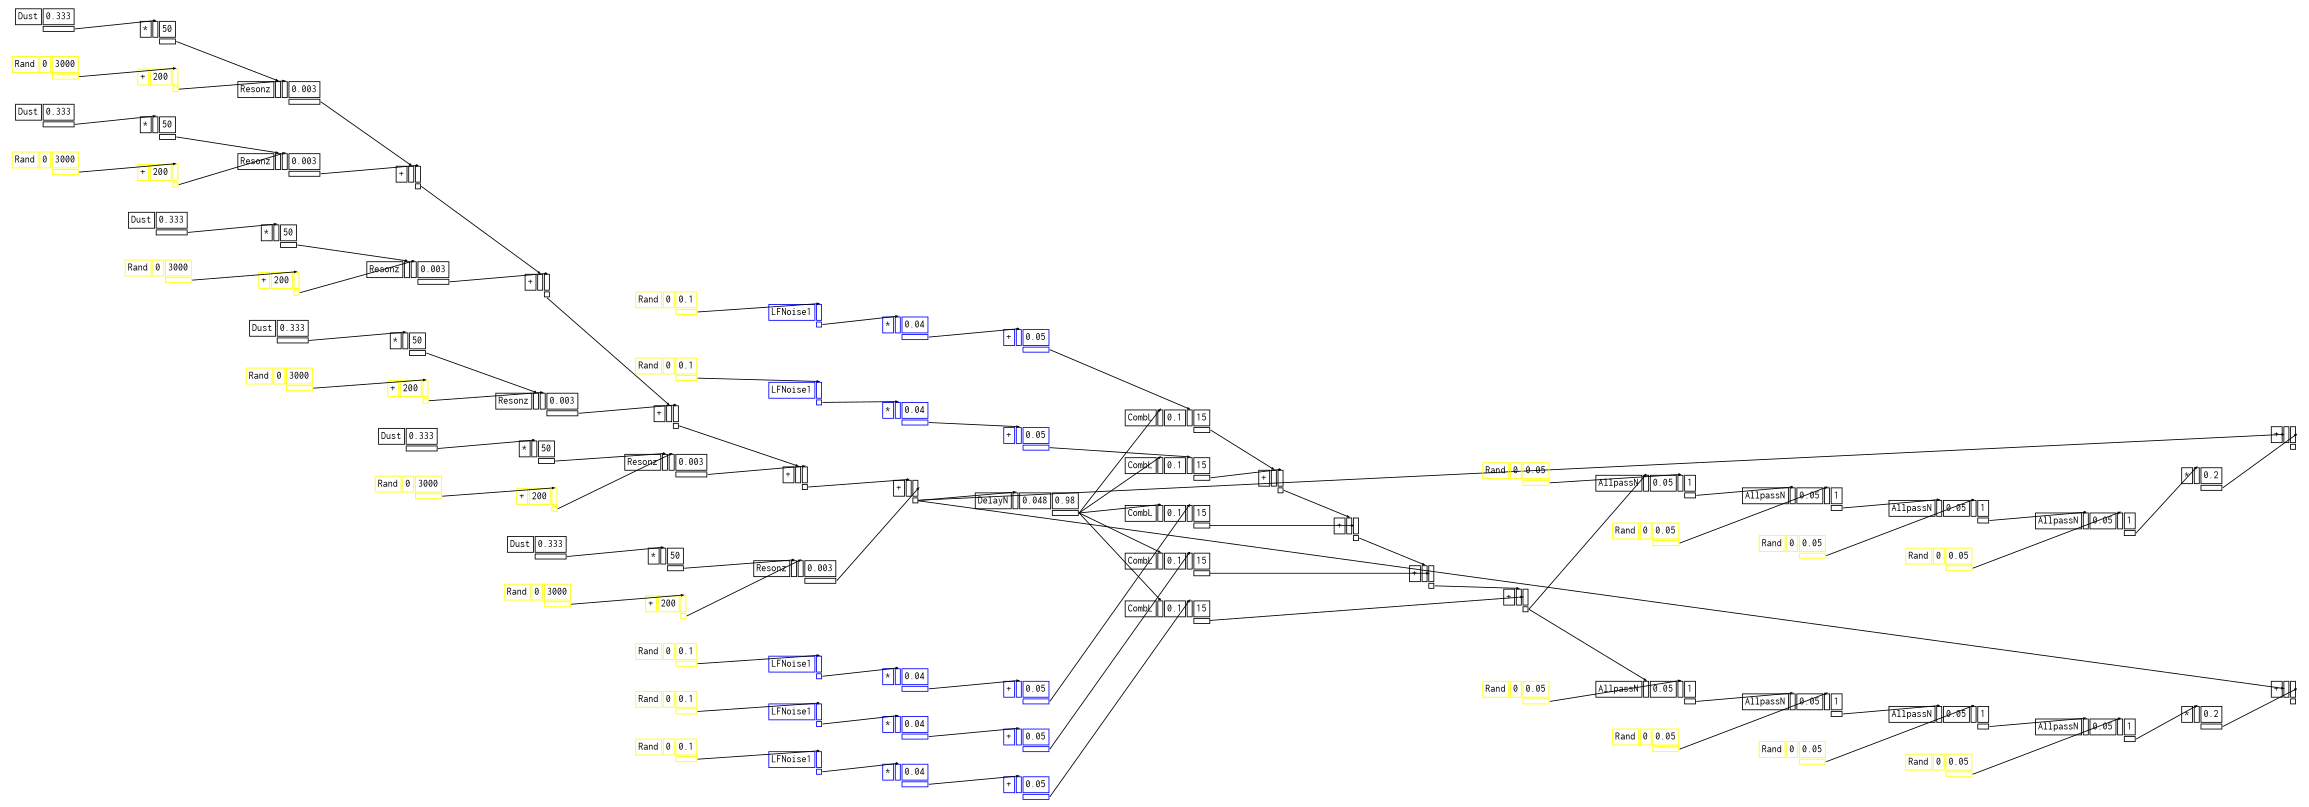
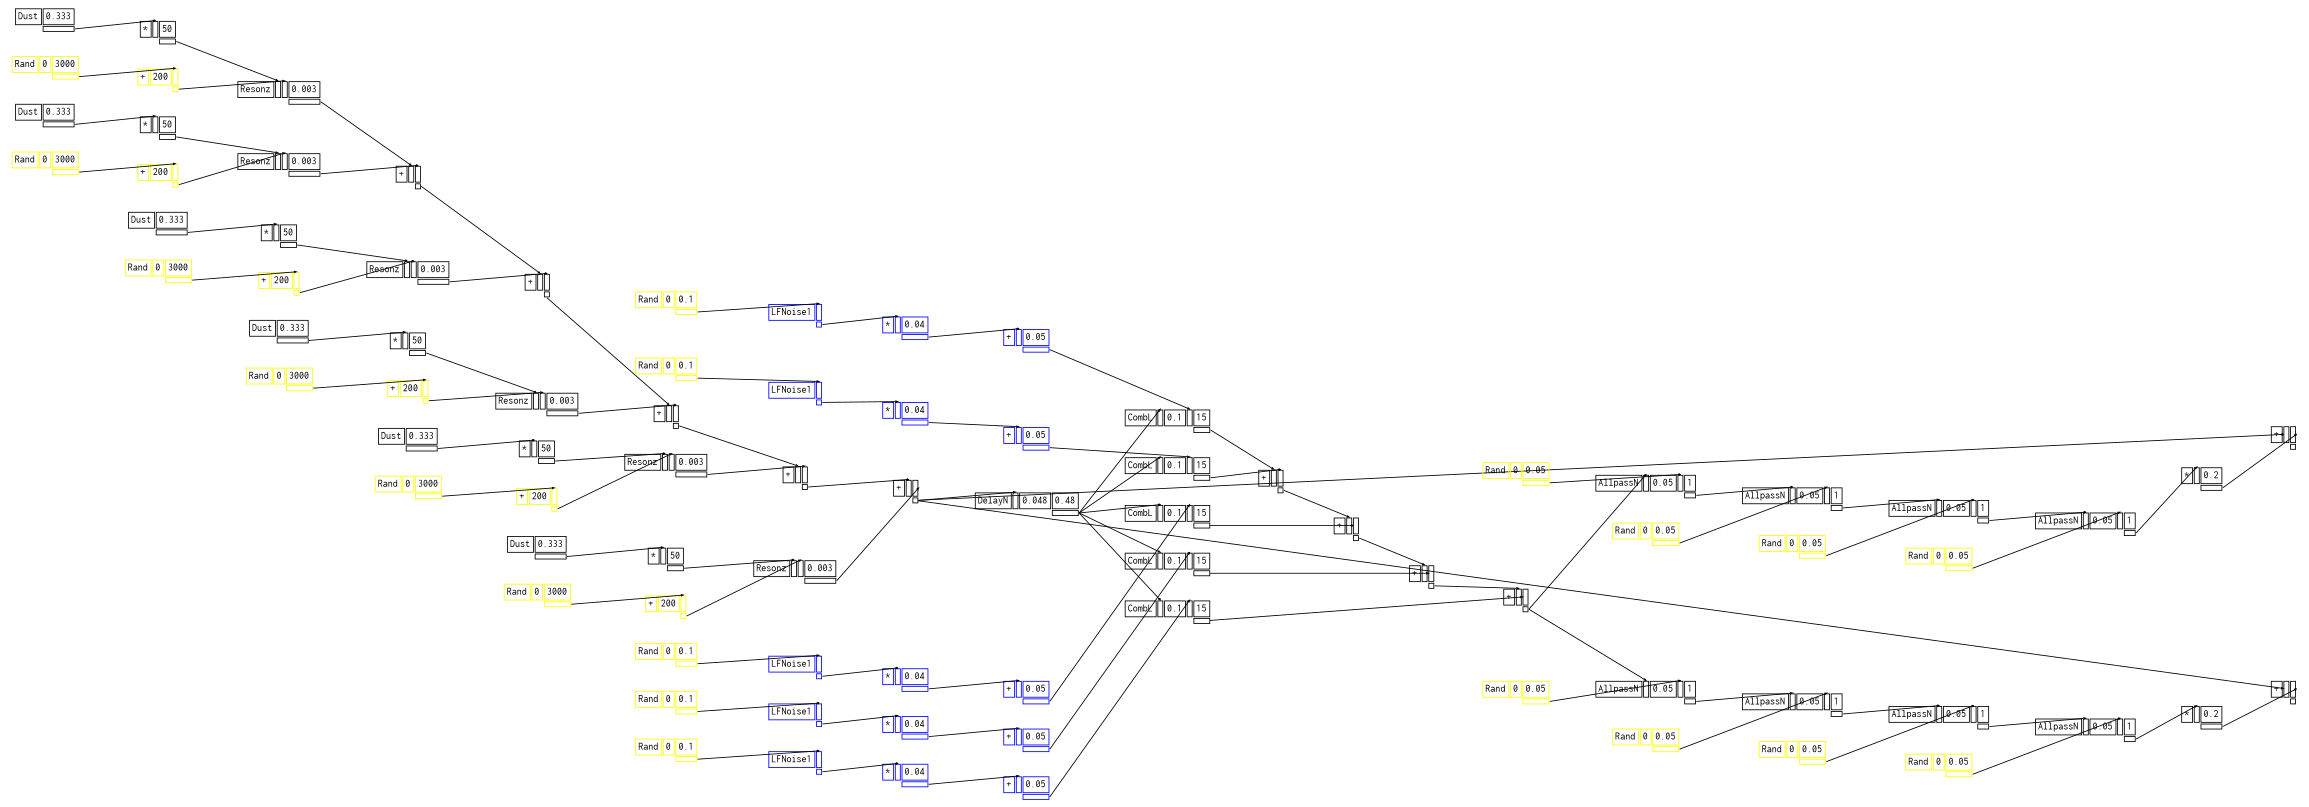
node "DelayN": text "0.98" -> "0.48"
